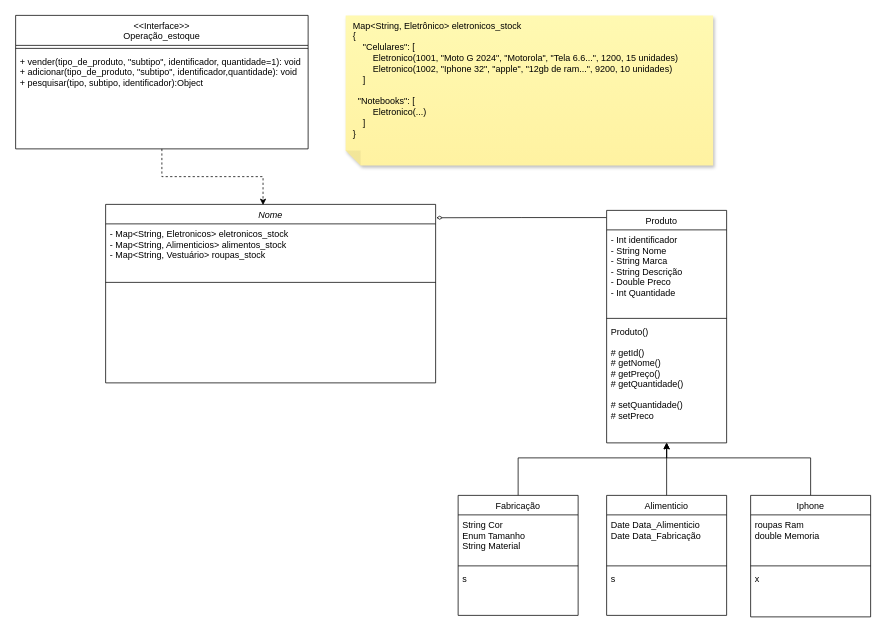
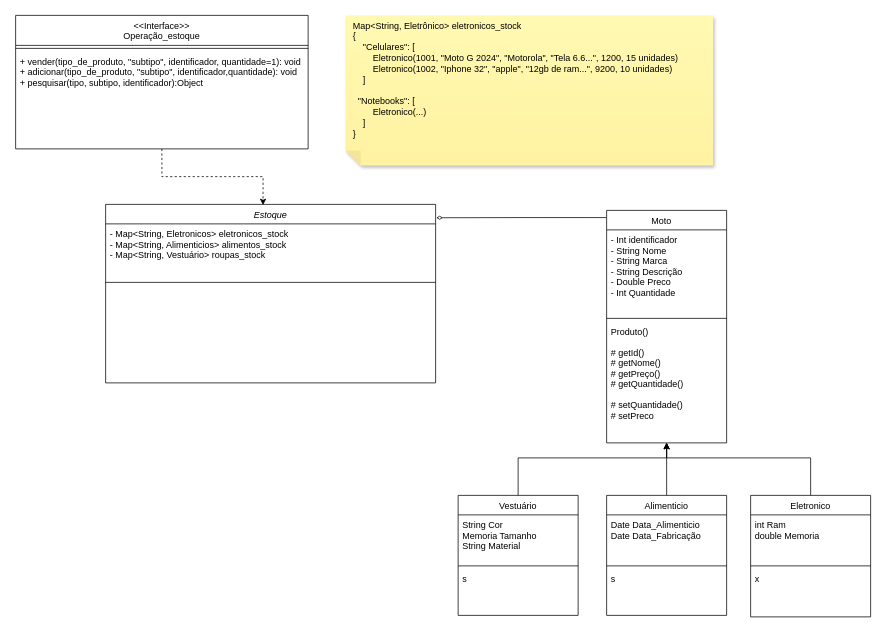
node "Nome": label "Nome" -> "Estoque"
node "Produto": label "Produto" -> "Moto"
node "Fabricação": label "Fabricação" -> "Vestuário"
node "Iphone": label "Iphone" -> "Eletronico"
node "String Cor Enum Tamanho String Material": label "String Cor Enum Tamanho String Material" -> "String Cor Memoria Tamanho String Material"
node "roupas Ram double Memoria": label "roupas Ram double Memoria" -> "int Ram double Memoria"
